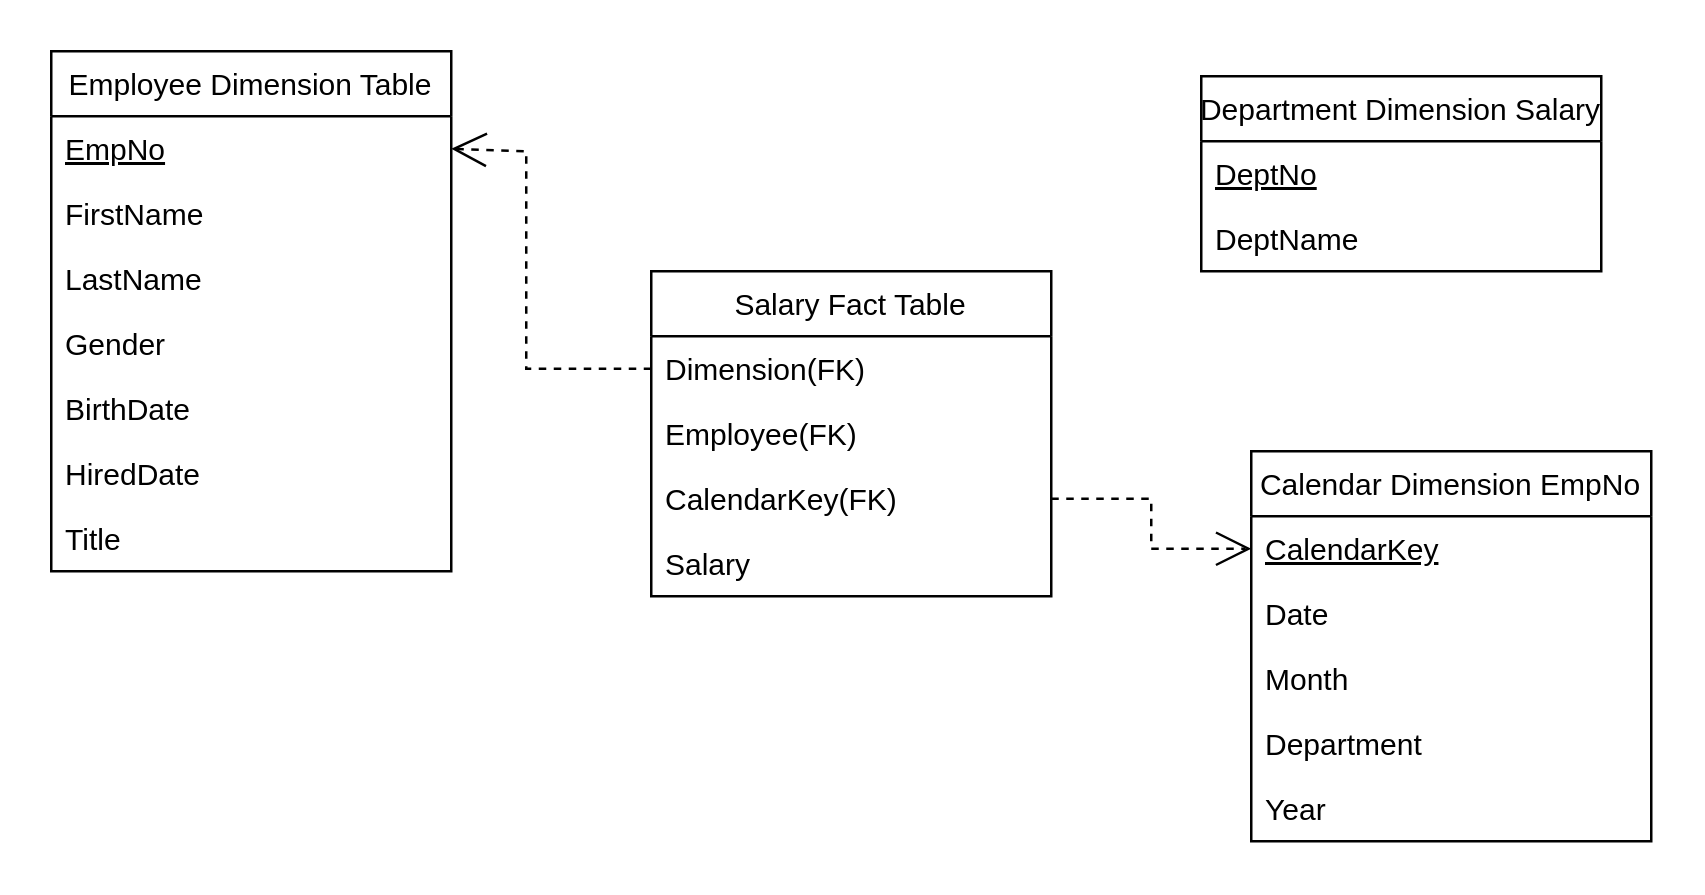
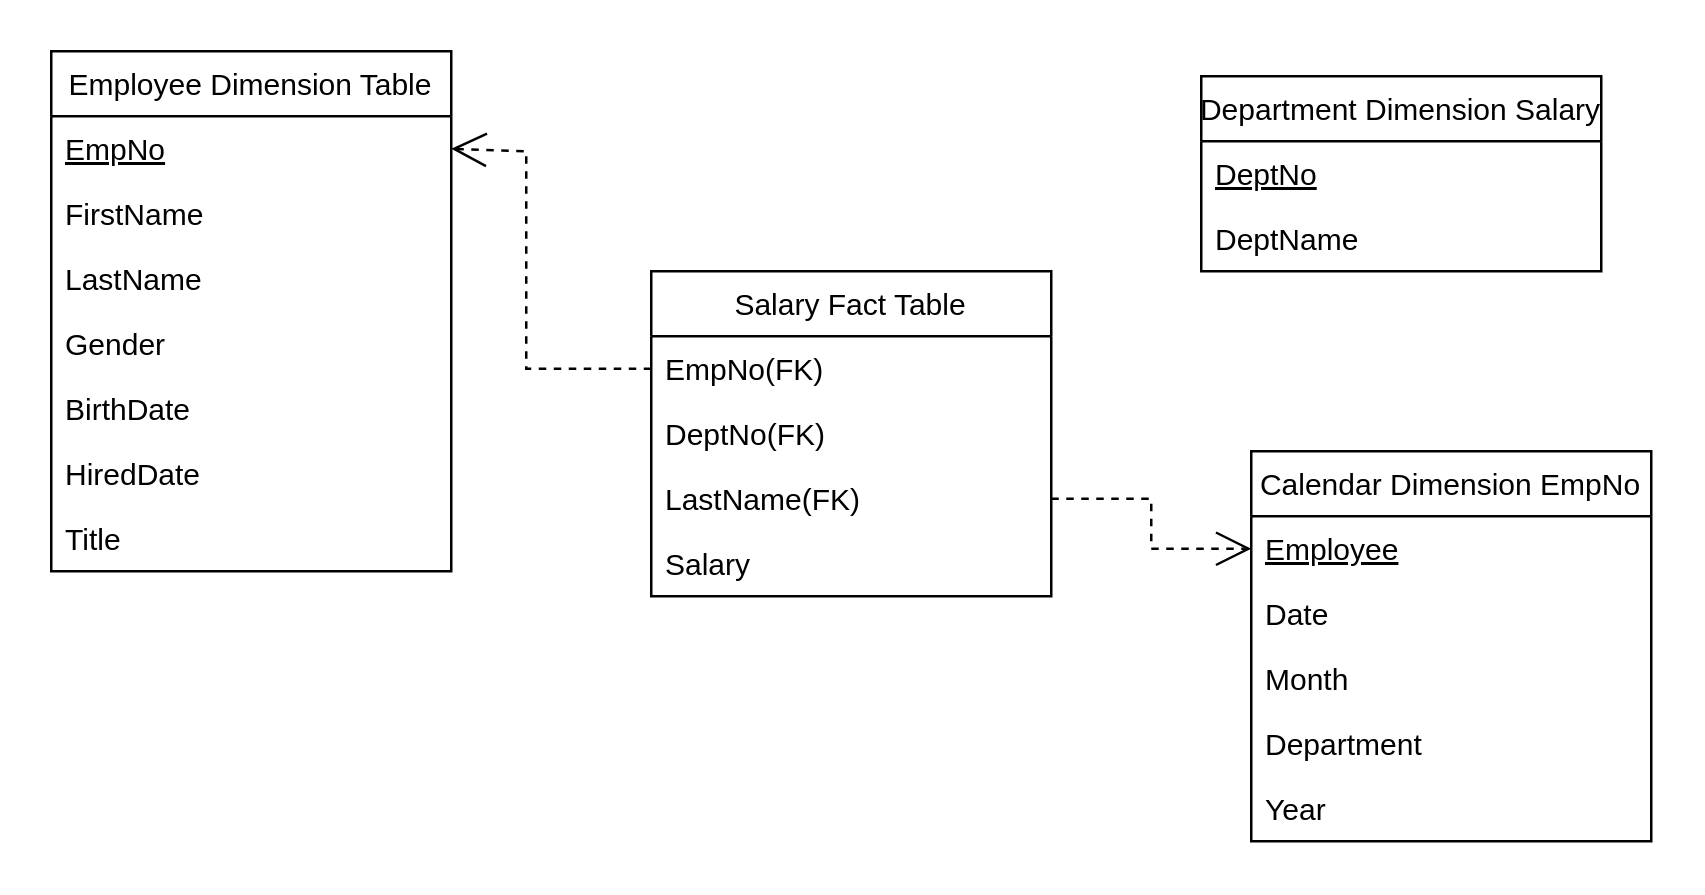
node "Dimension(FK)": label "Dimension(FK)" -> "EmpNo(FK)"
node "Employee(FK)": label "Employee(FK)" -> "DeptNo(FK)"
node "CalendarKey(FK)": label "CalendarKey(FK)" -> "LastName(FK)"
node "CalendarKey": label "CalendarKey" -> "Employee"
